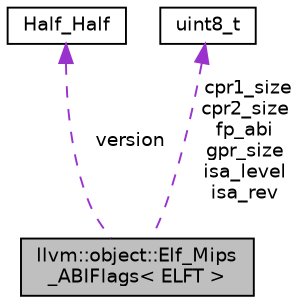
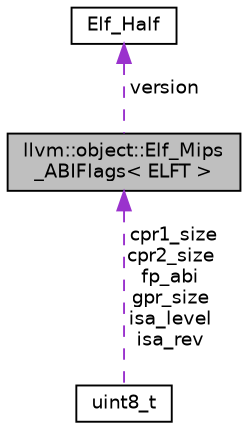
node "Half_Half": label "Half_Half" -> "Elf_Half"
edge "llvm::object::Elf_Mips _ABIFlags< ELFT >" -> "uint8_t": reversed
